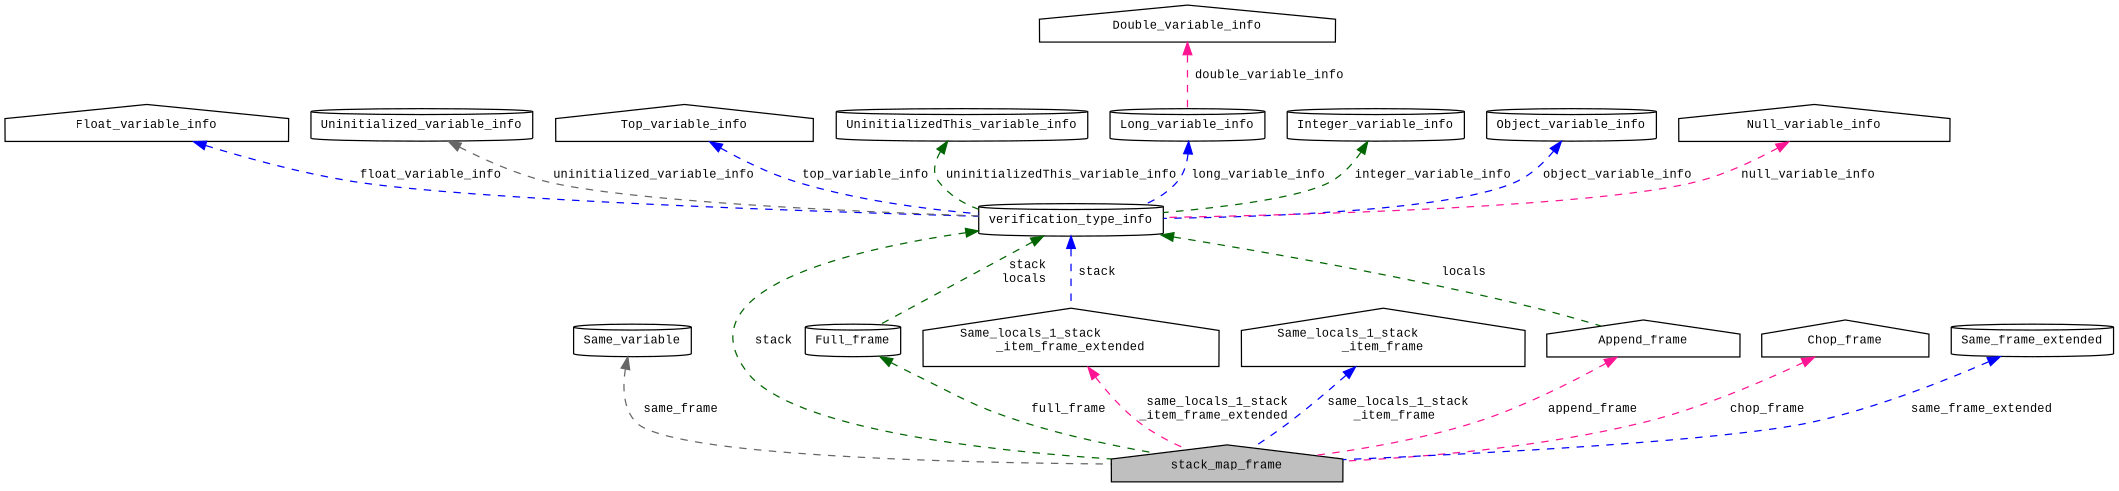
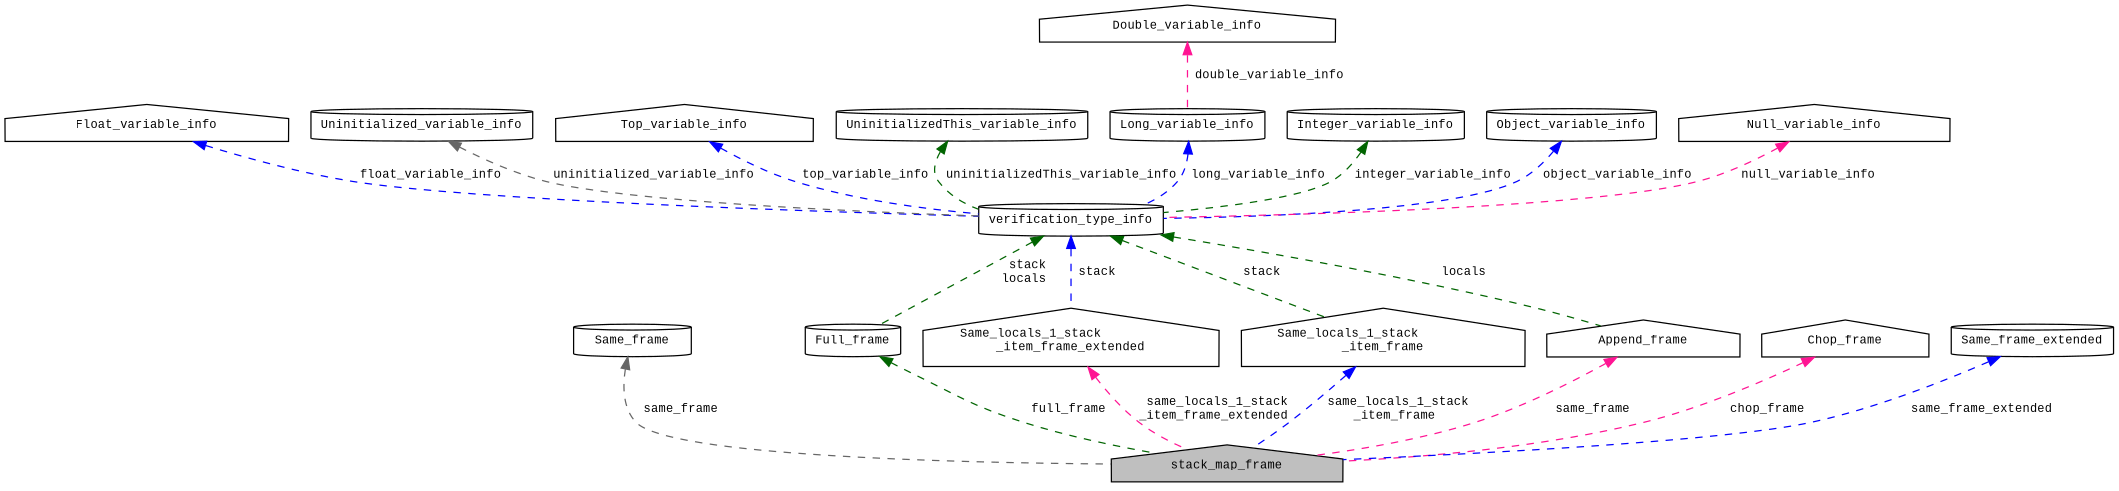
node "Same_variable": label "Same_variable" -> "Same_frame"
edge "stack_map_frame" -> "verification_type_info": now "Same_locals_1_stack _item_frame" -> "verification_type_info"
edge "stack_map_frame" -> "Append_frame": label " append_frame" -> " same_frame"
